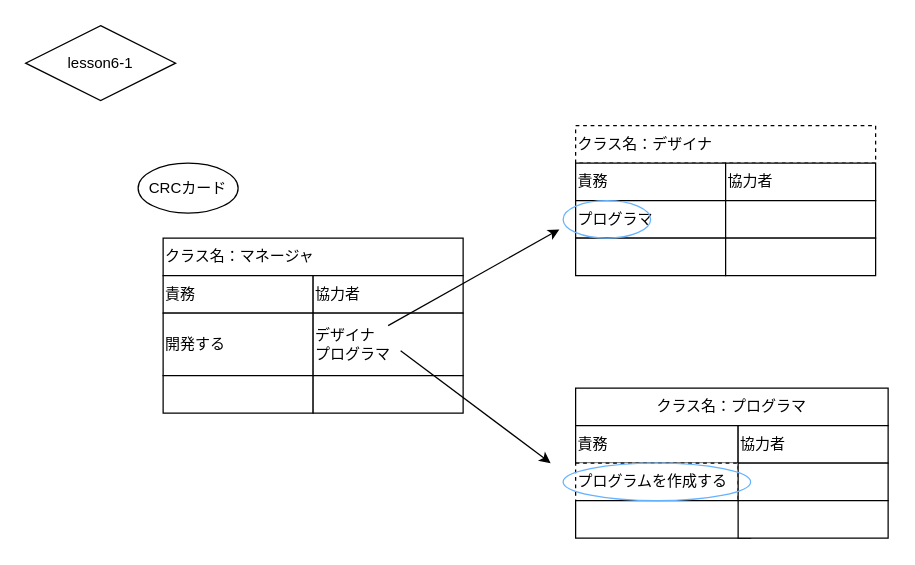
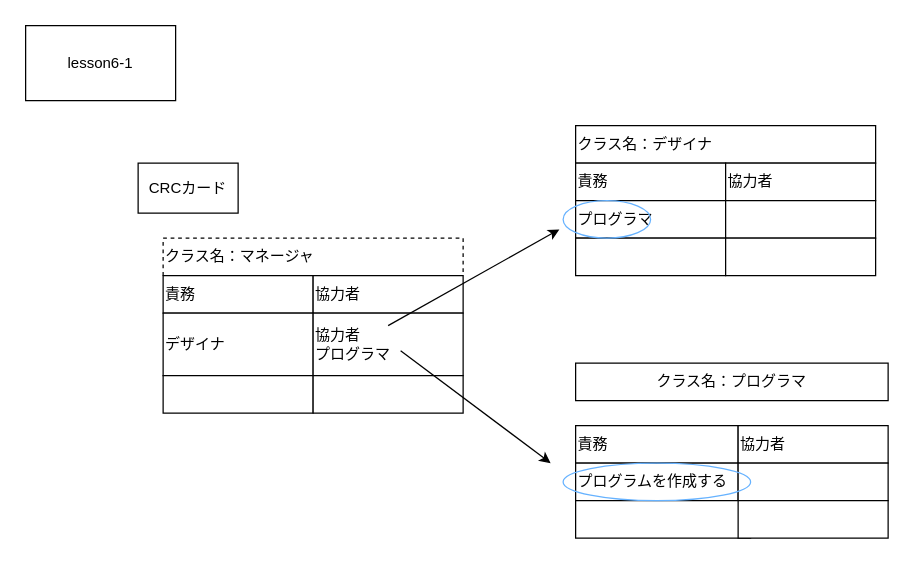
node "lesson6-1": shape diamond -> rectangle
node "クラス名：デザイナ": style dashed -> solid
node "CRCカード": shape ellipse -> rectangle
node "クラス名：マネージャ": style solid -> dashed
node "開発する": label "開発する" -> "デザイナ"
node "デザイナ プログラマ": label "デザイナ プログラマ" -> "協力者 プログラマ"
node "クラス名：プログラマ": moved (732, 407) -> (732, 382)
node "プログラムを作成する": style dashed -> solid
